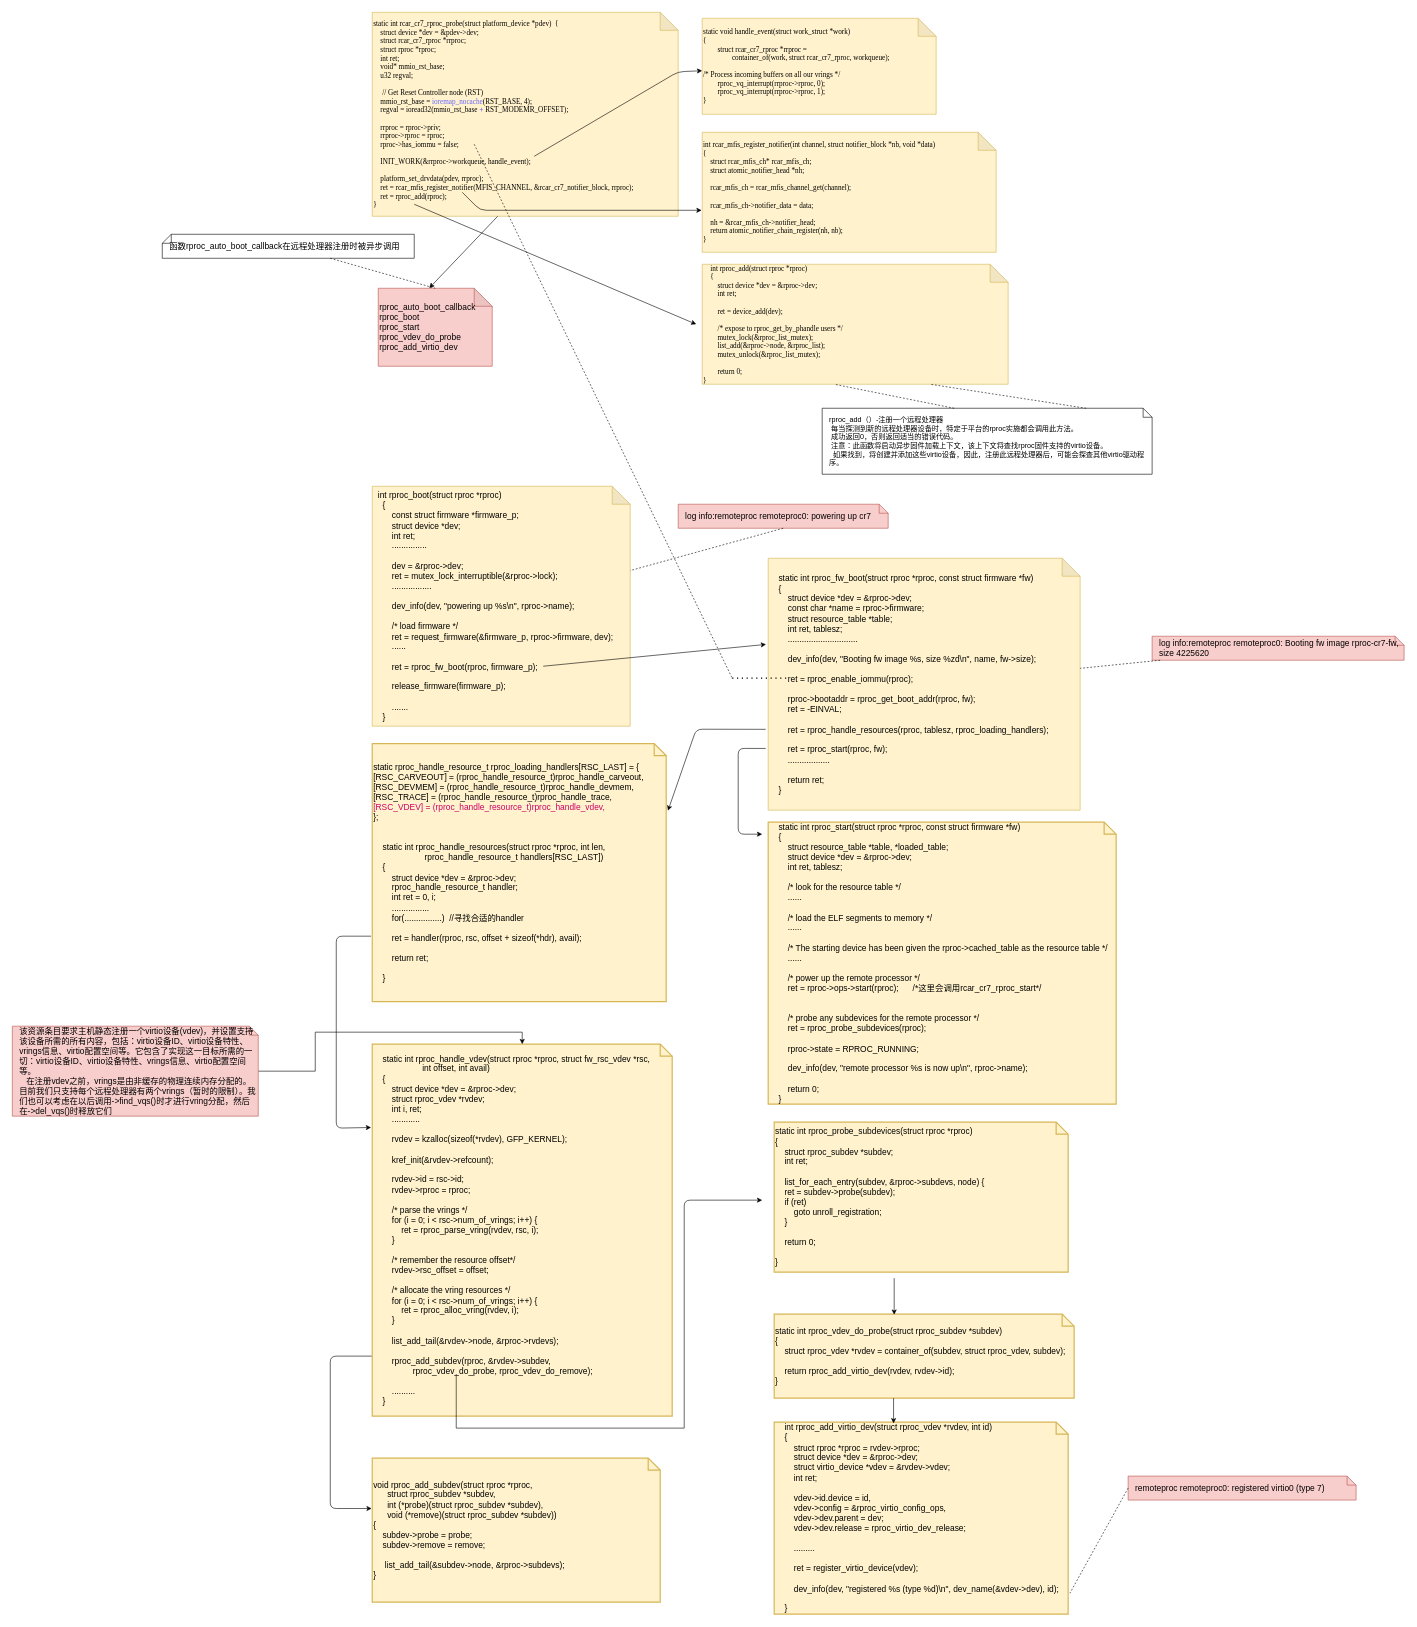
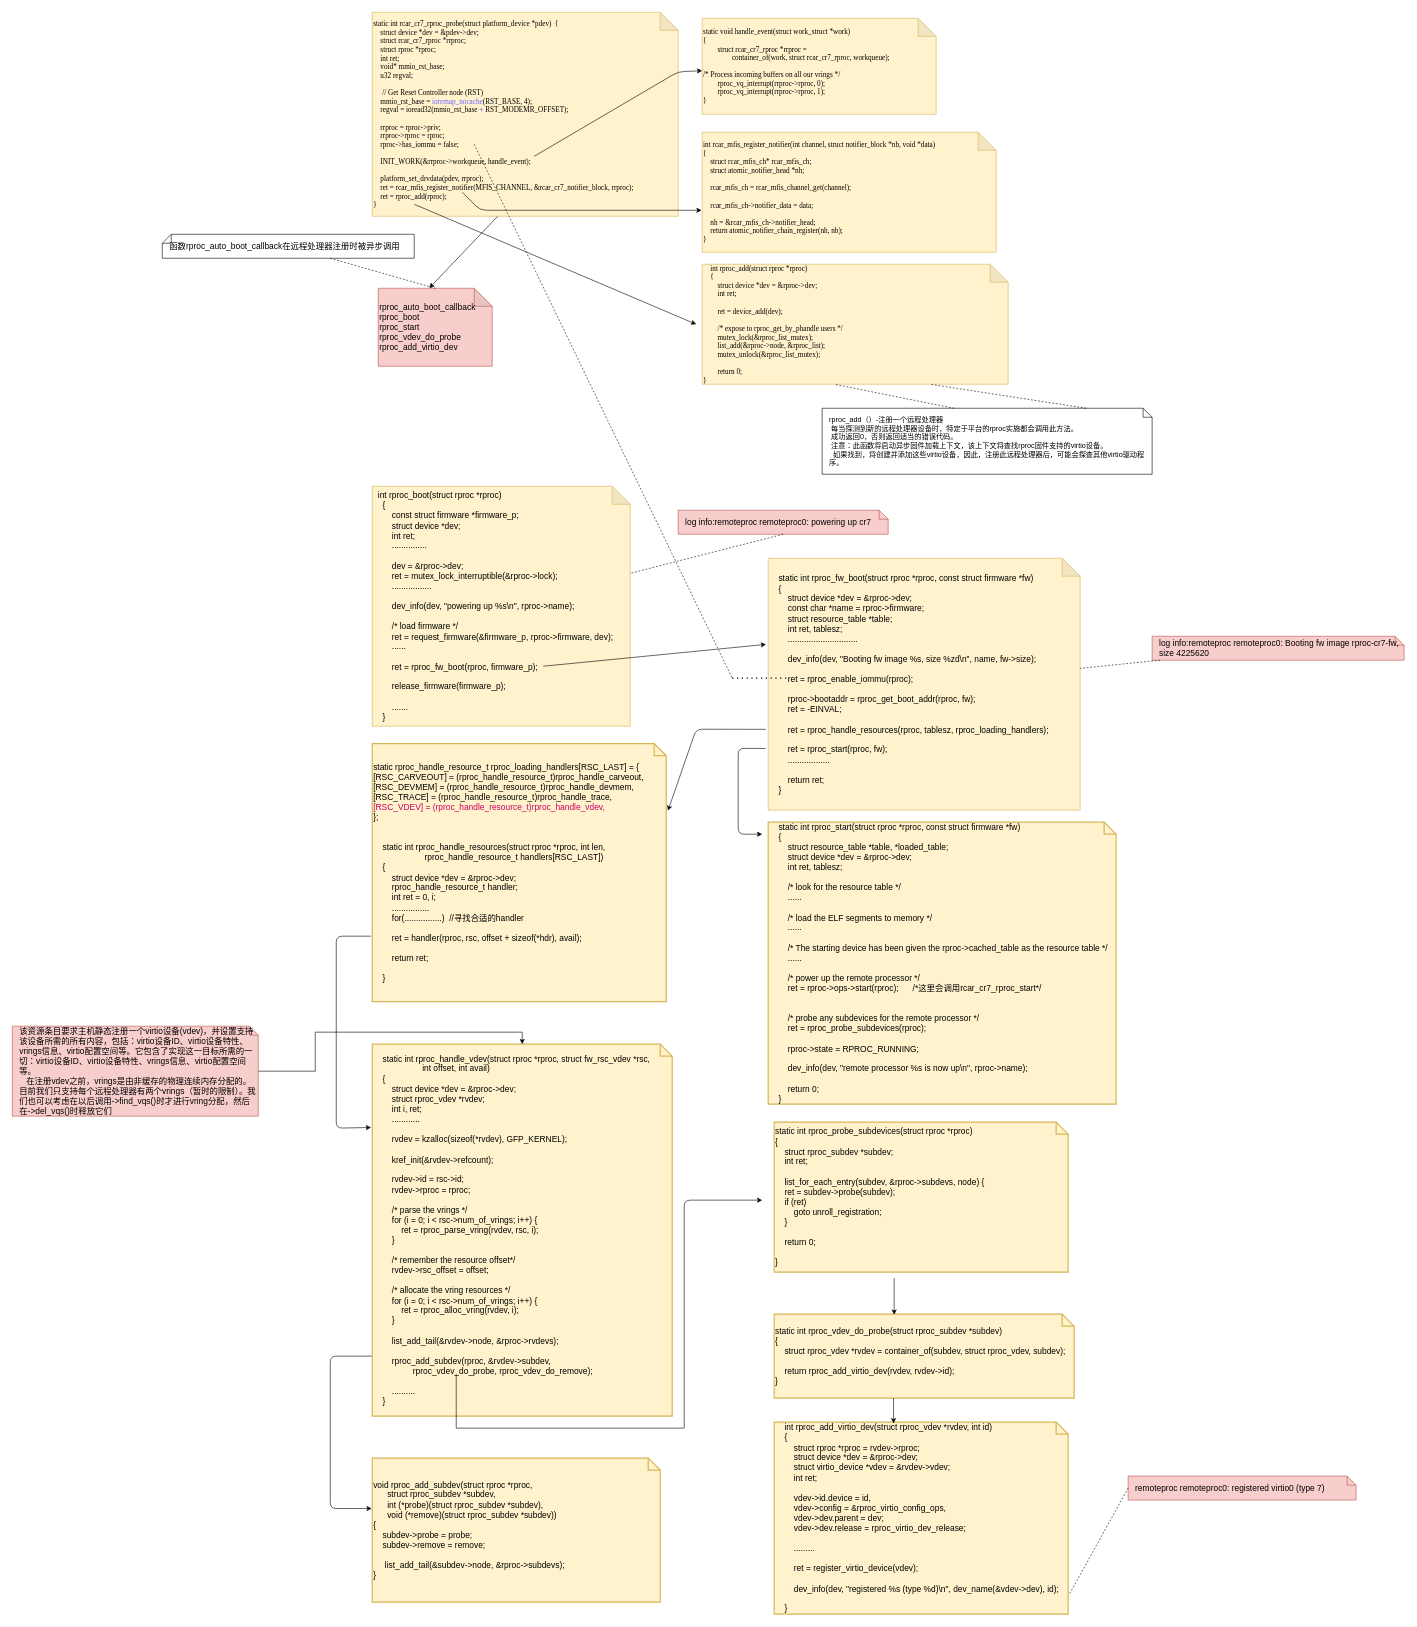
node "log info:remoteproc remoteproc0: powering up cr7": moved (783, 516) -> (783, 522)
